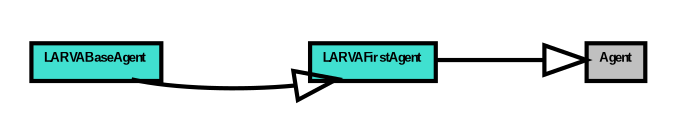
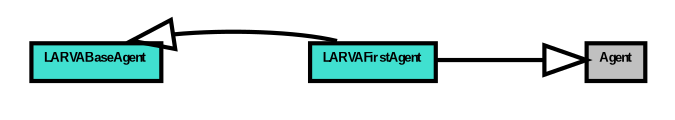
edge "LARVABaseAgent" -> "LARVAFirstAgent": reversed
